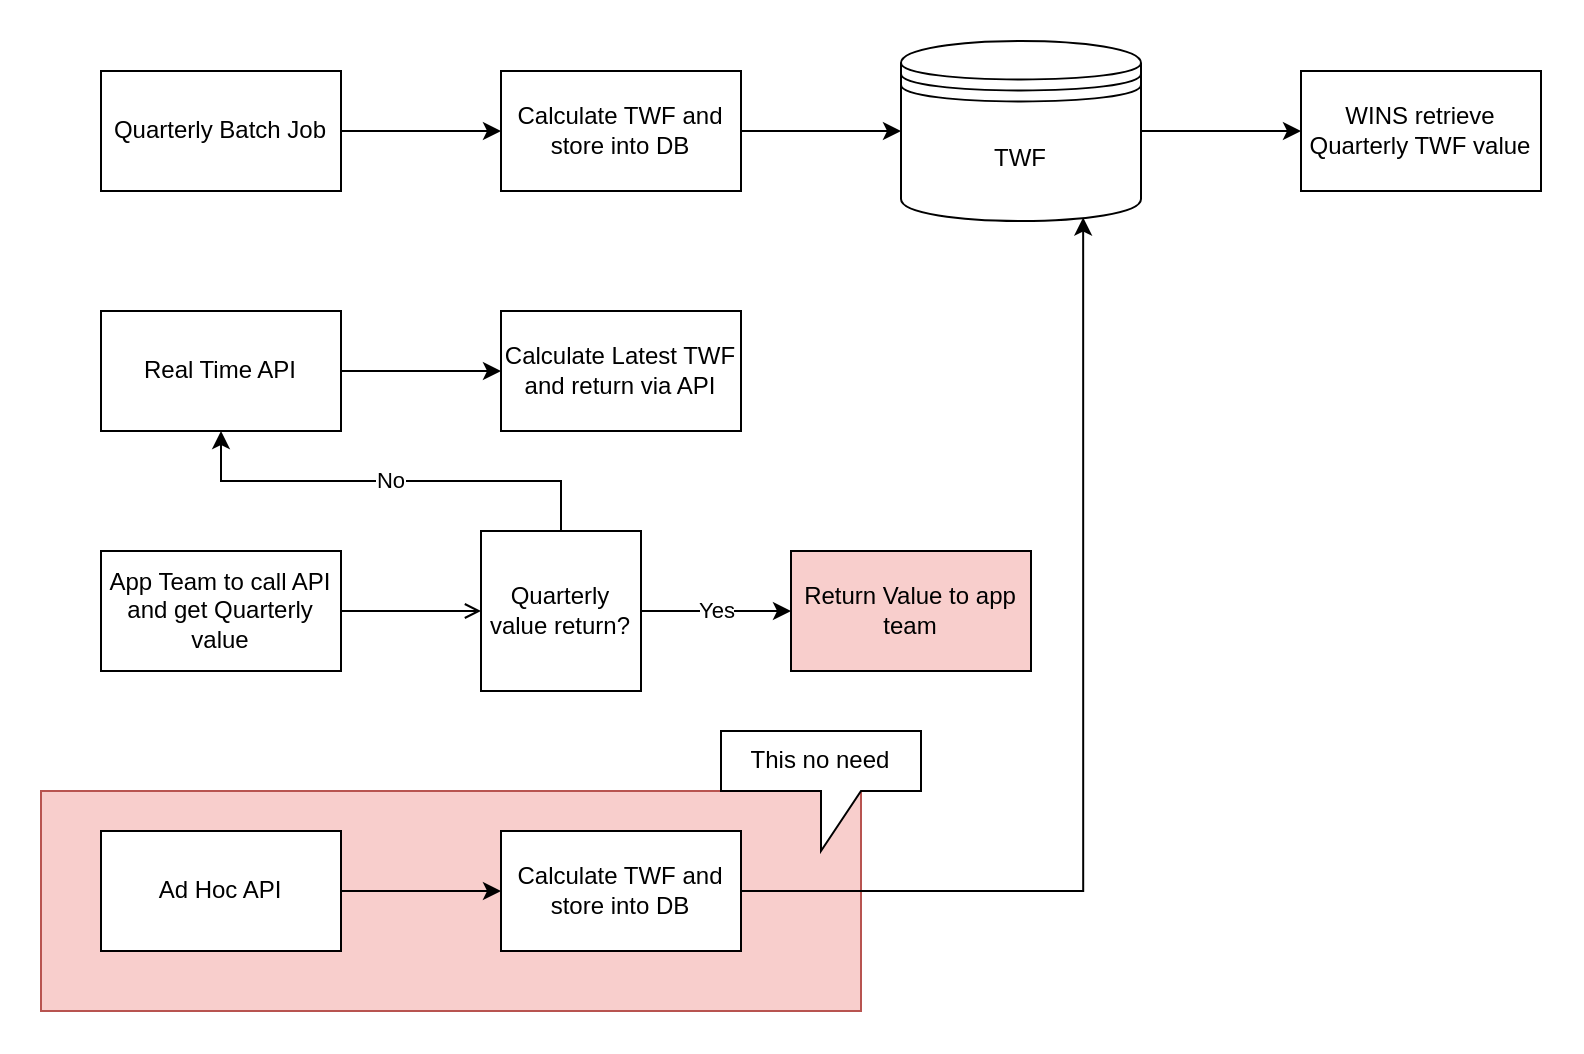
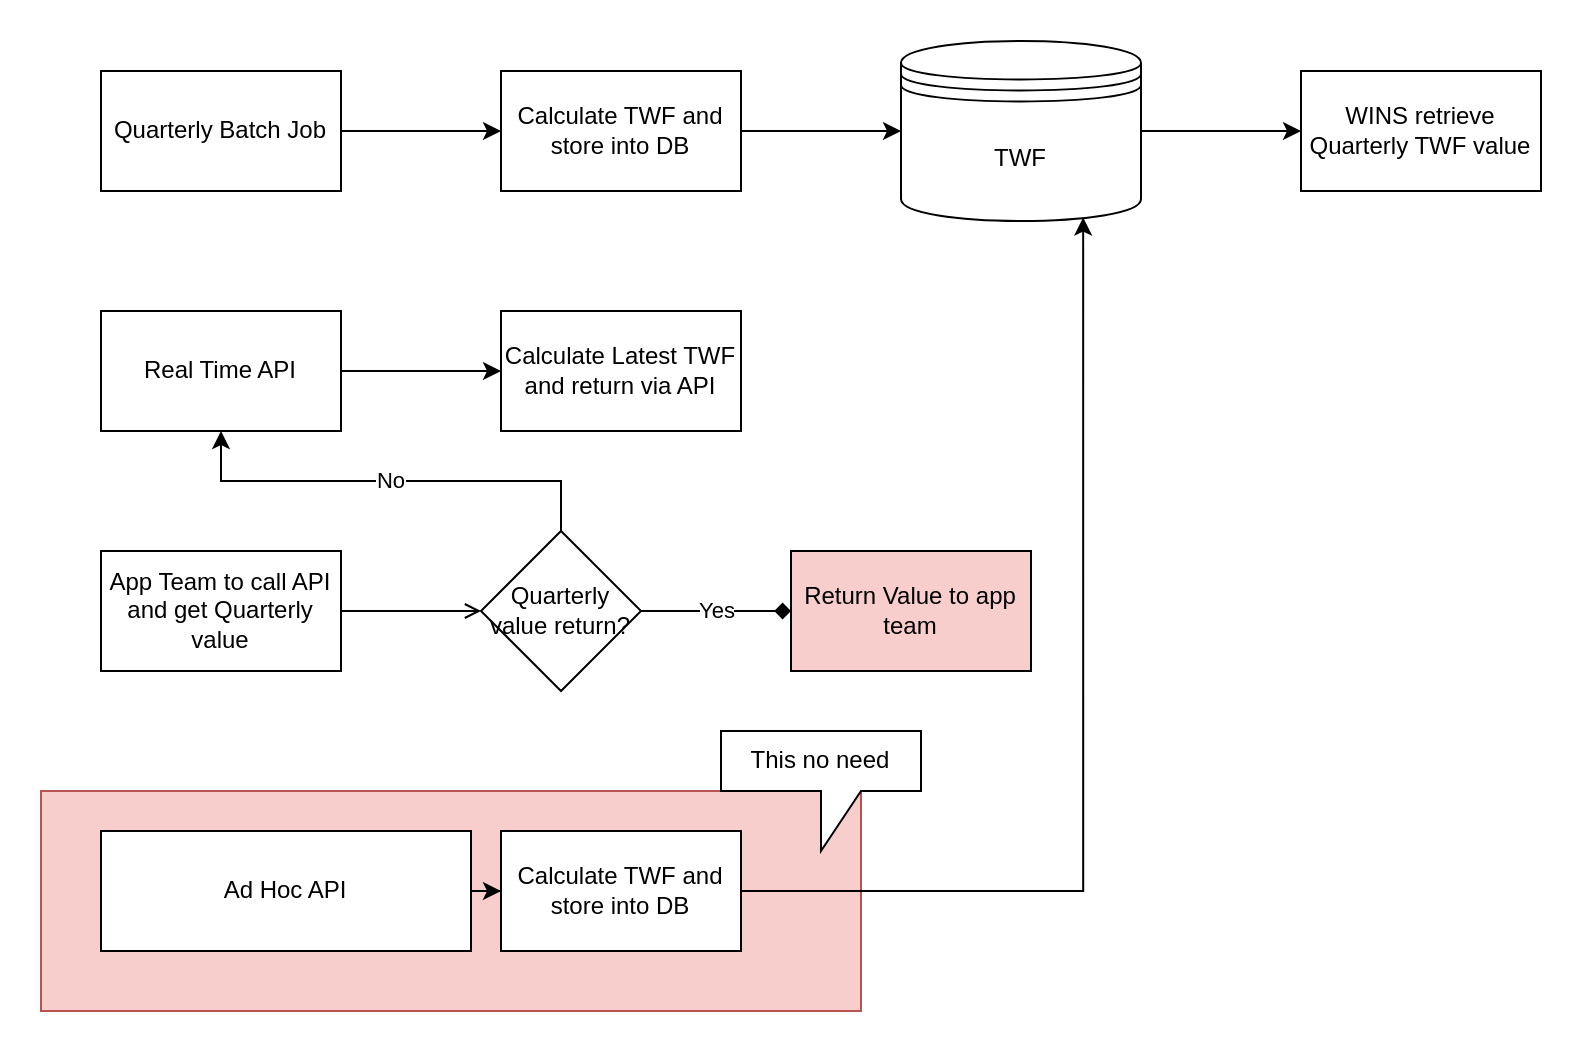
node "Quarterly value return?": shape rectangle -> diamond
edge "Quarterly value return?" -> "Return Value to app team": arrowhead classic -> diamond
node "Ad Hoc API": size 240x120 -> 370x120
